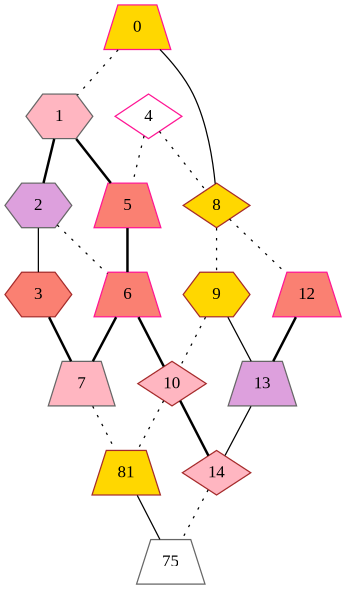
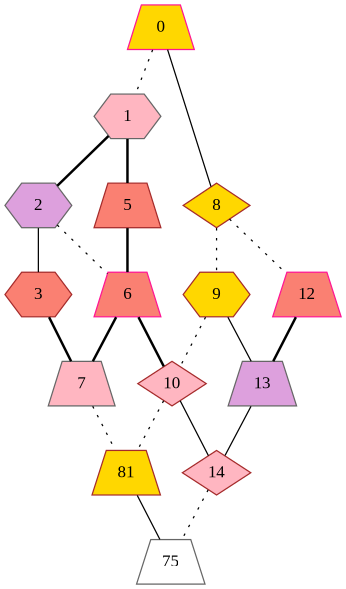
node "4": removed
node "5": color deeppink -> brown
edge "10" -- "14": style bold -> solid
